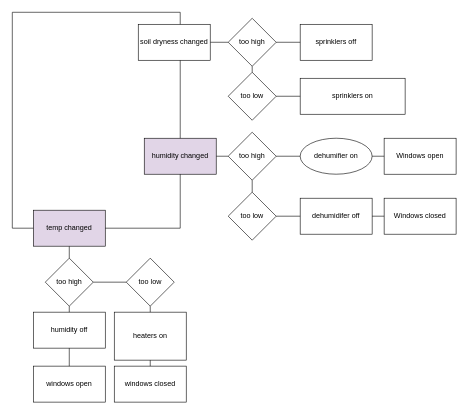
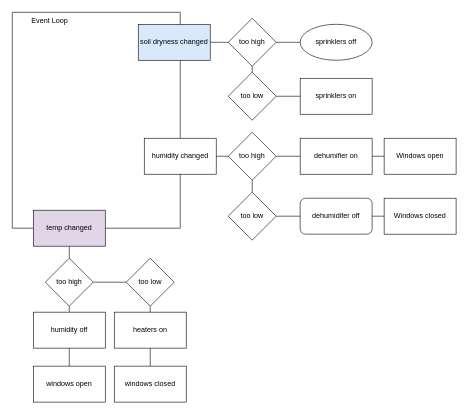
node "Event Loop": added
node "soil dryness changed": fillcolor #ffffff -> #dae8fc
node "sprinklers off": shape rectangle -> ellipse
node "sprinklers on": size 105x36 -> 72x36
node "humidity changed": fillcolor #e1d5e7 -> #ffffff
node "dehumifier on": shape ellipse -> rectangle
node "dehumidifer off": shape rectangle -> rounded rectangle
node "heaters on": size 72x48 -> 72x36
